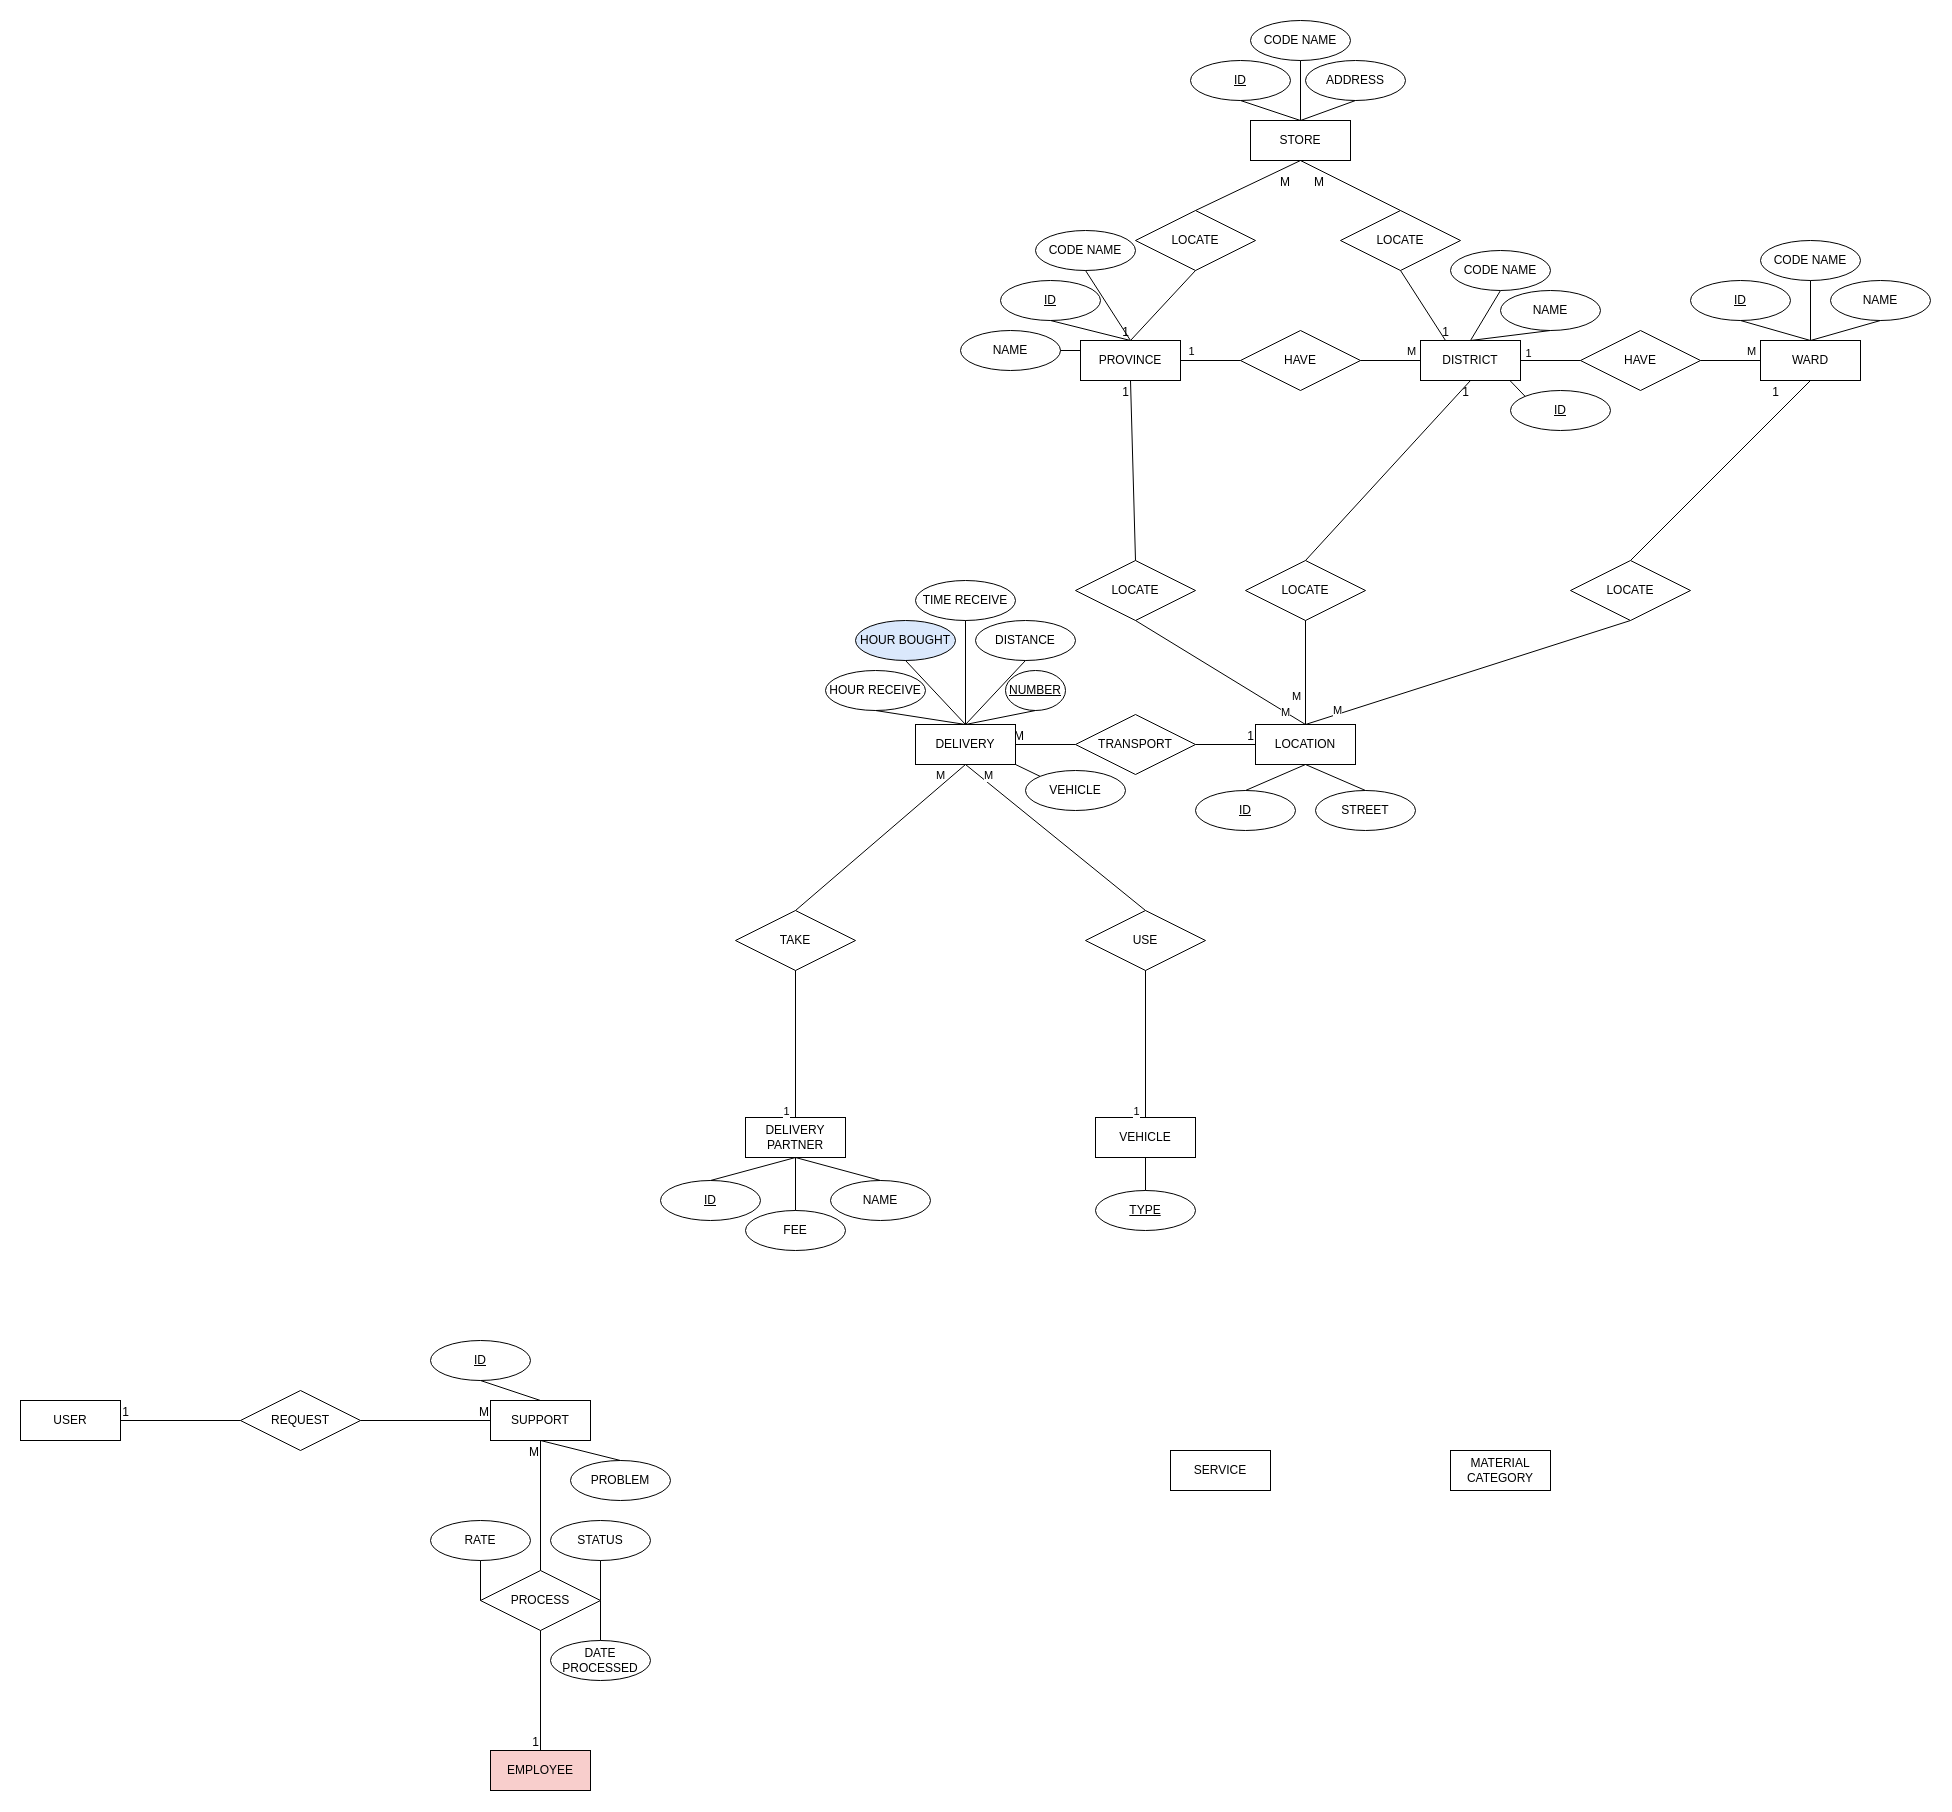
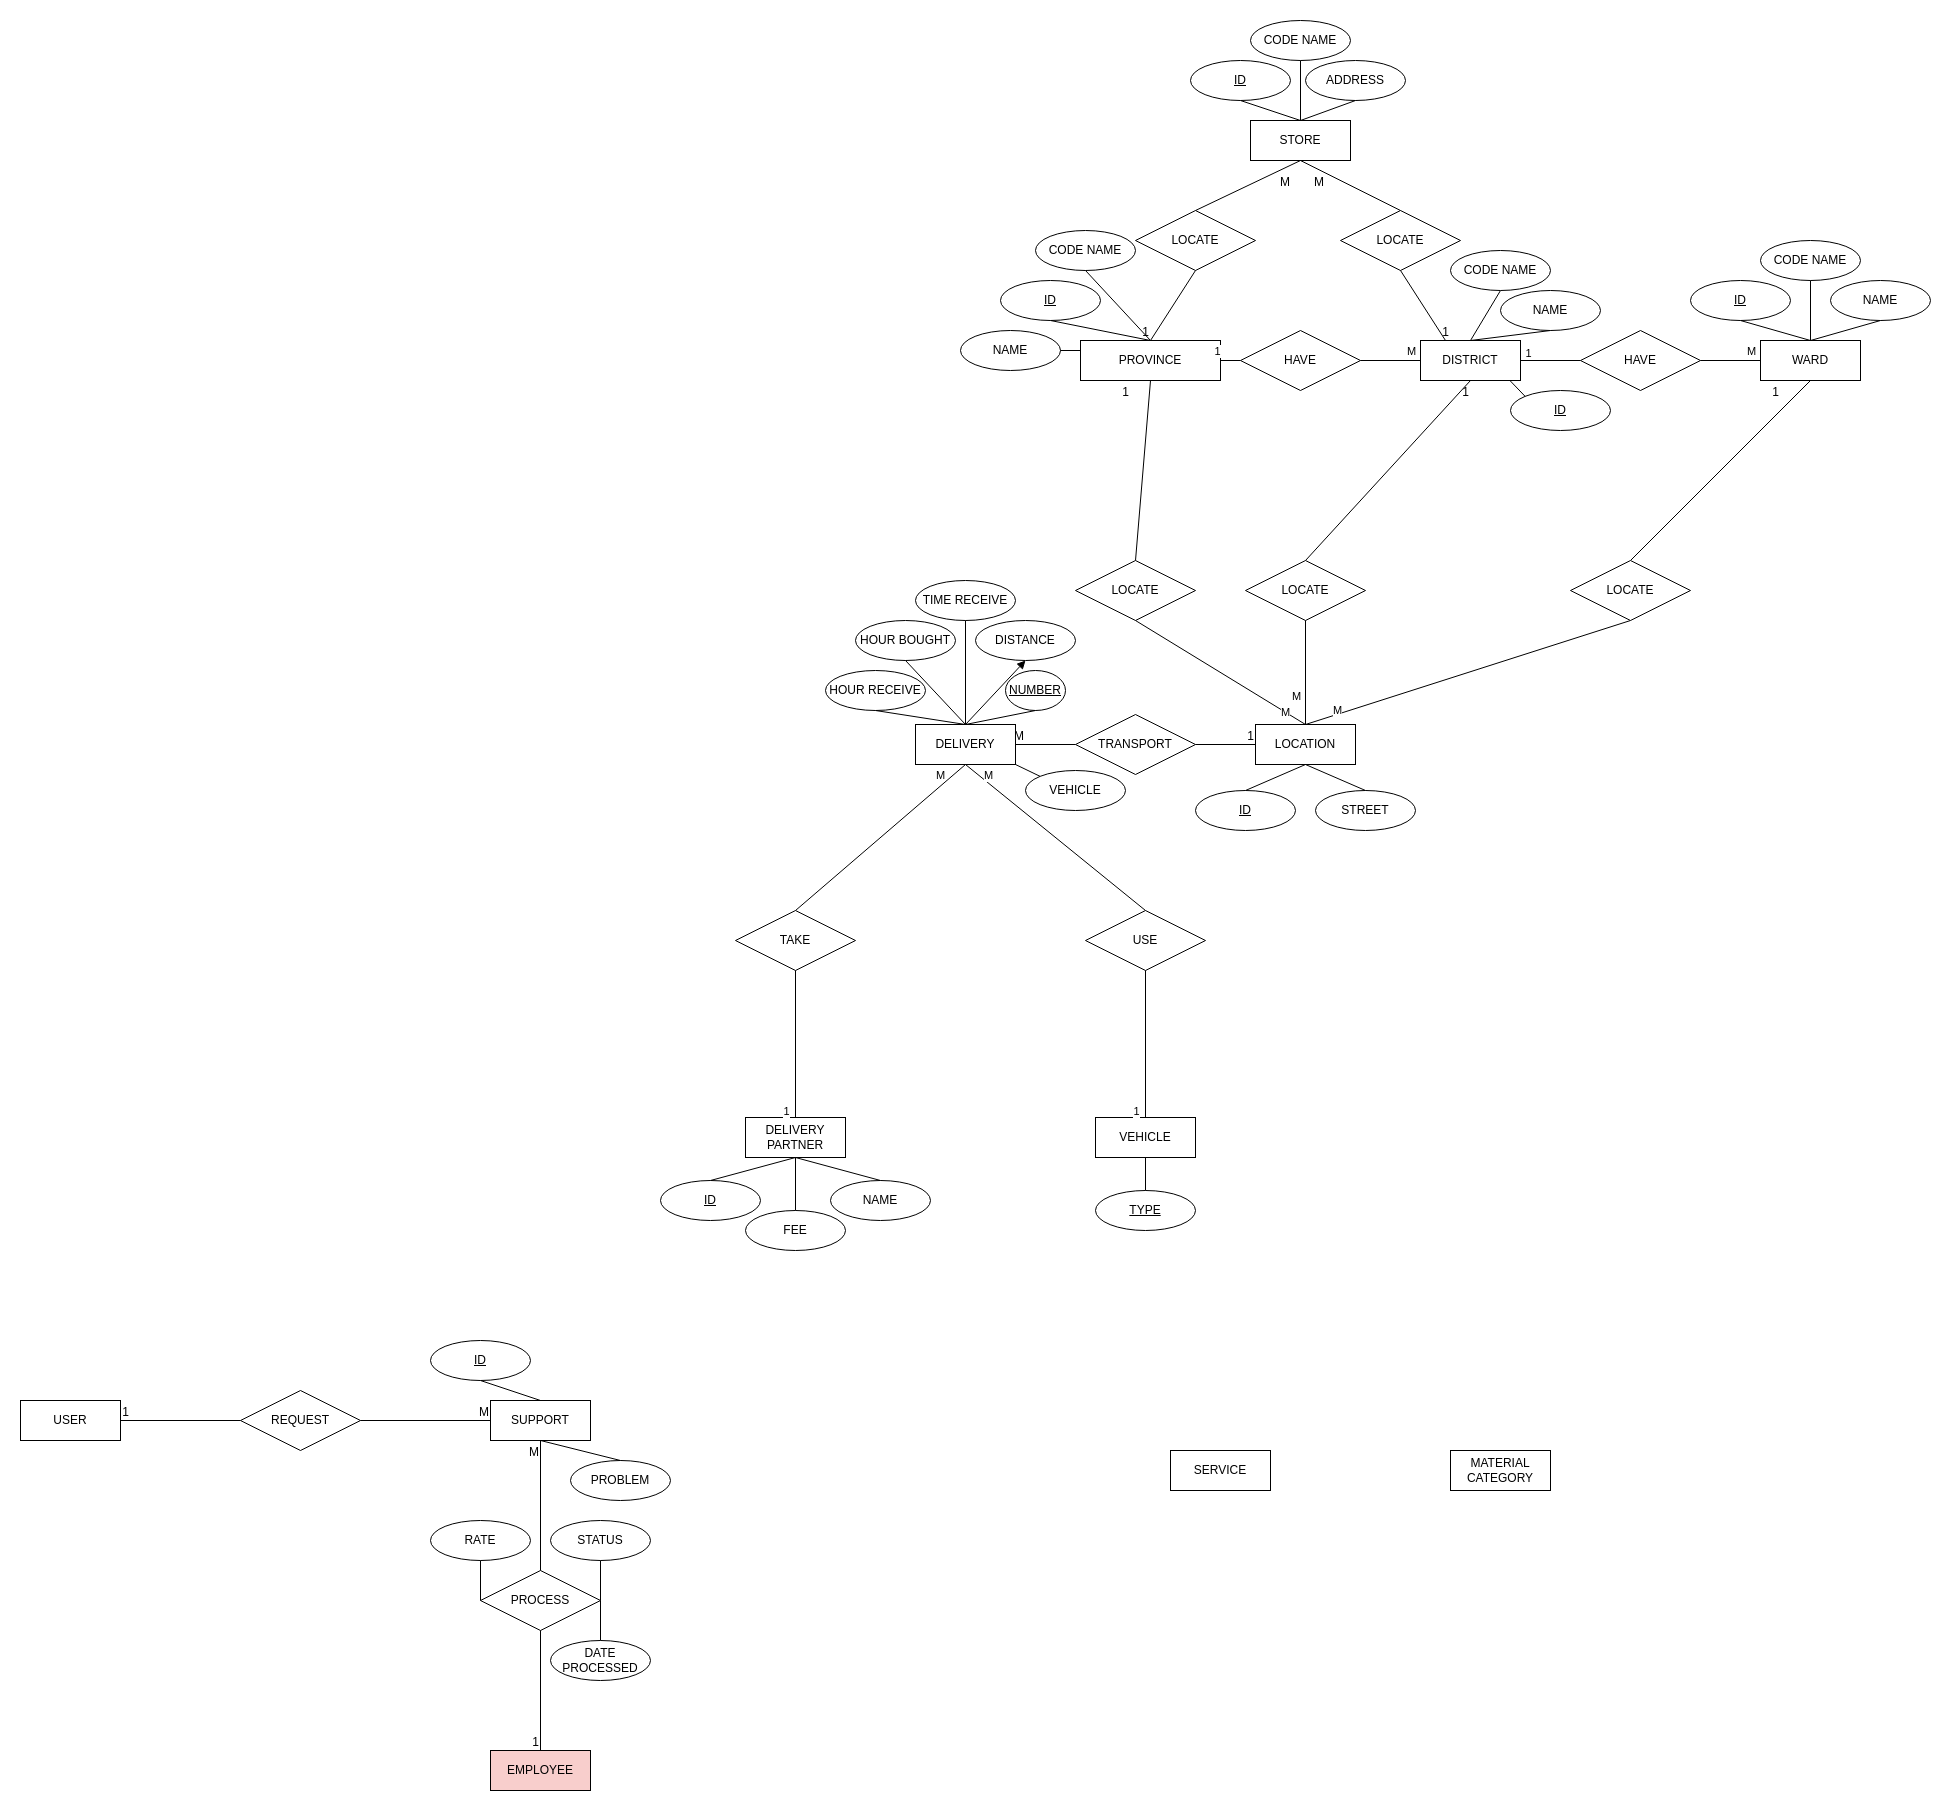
node "PROVINCE": size 100x40 -> 140x40
node "HOUR BOUGHT": fillcolor #dae8fc -> #ffffff
edge "DISTANCE" -- "DELIVERY": arrowhead none -> block
